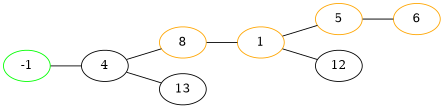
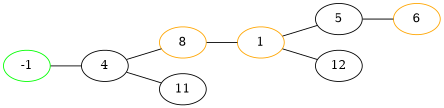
node "5": color orange -> black
node "13": label "13" -> "11"
